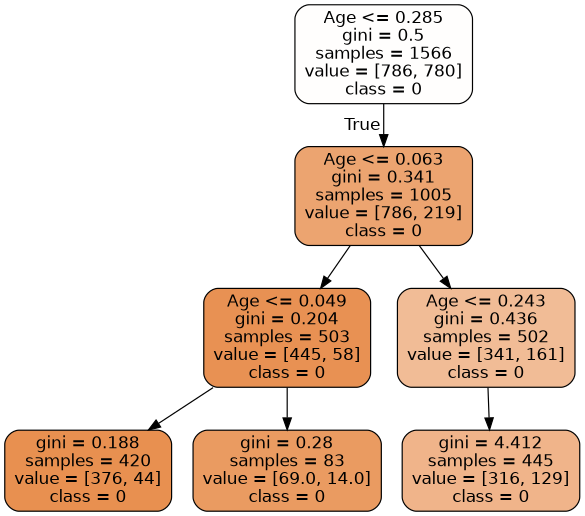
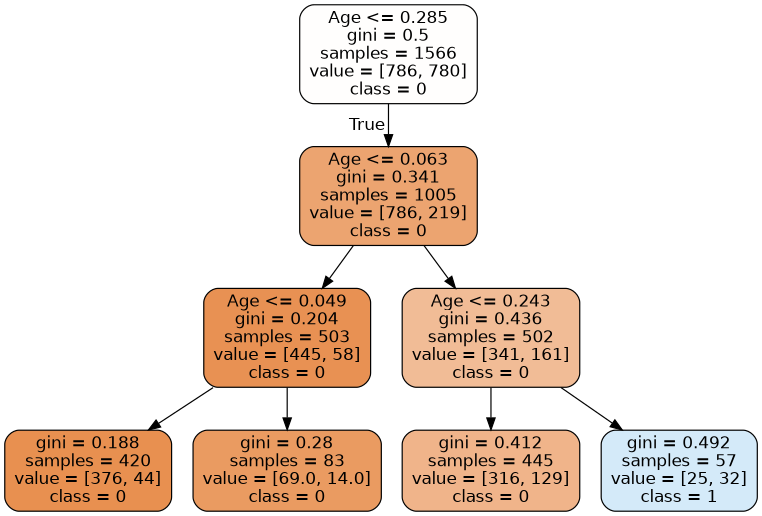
node "gini = 4.412 samples = 445 value = [316, 129] class = 0": label "gini = 4.412 samples = 445 value = [316, 129] class = 0" -> "gini = 0.412 samples = 445 value = [316, 129] class = 0"
node "gini = 0.492 samples = 57 value = [25, 32] class = 1": added
